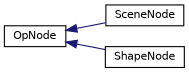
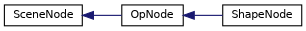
edge "SceneNode" -> "OpNode": reversed
